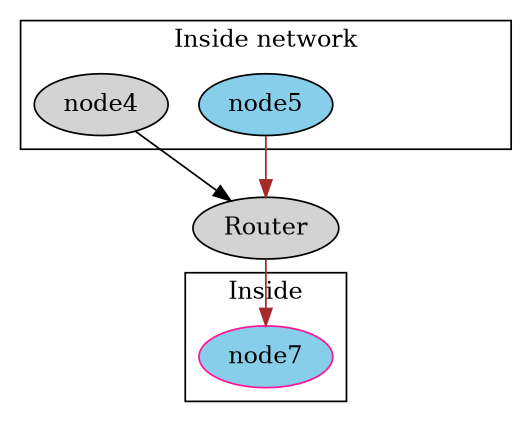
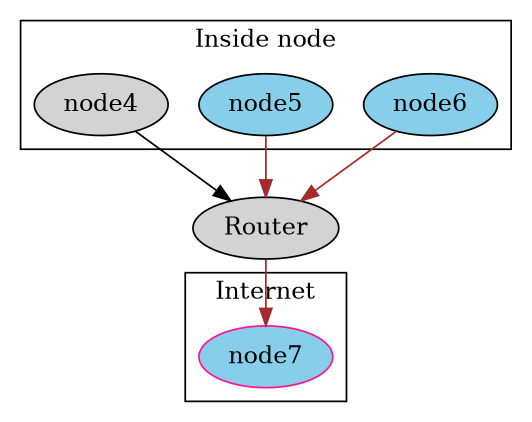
cluster "Inside network": label "Inside network" -> "Inside node"
node "node6": added
cluster "Inside": label "Inside" -> "Internet"
